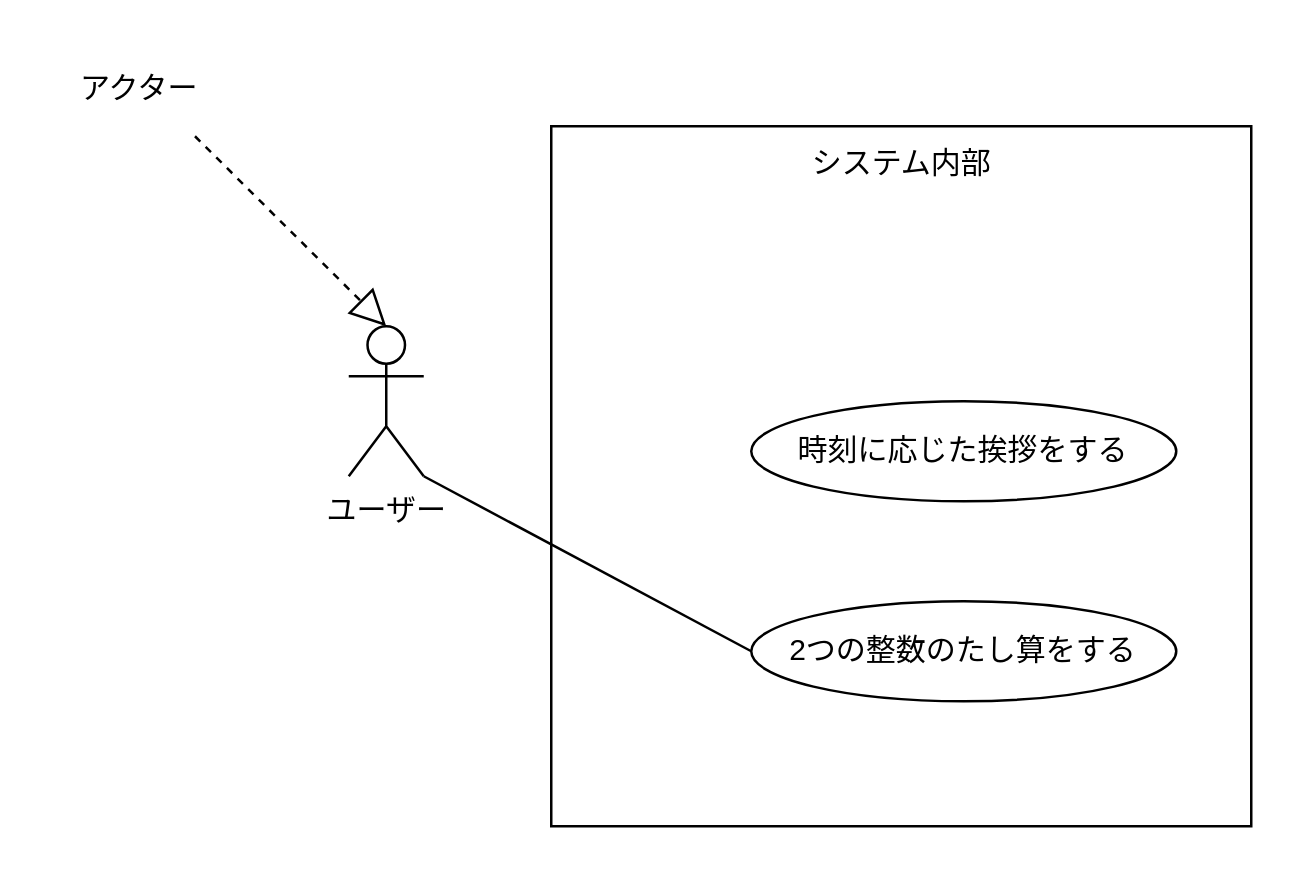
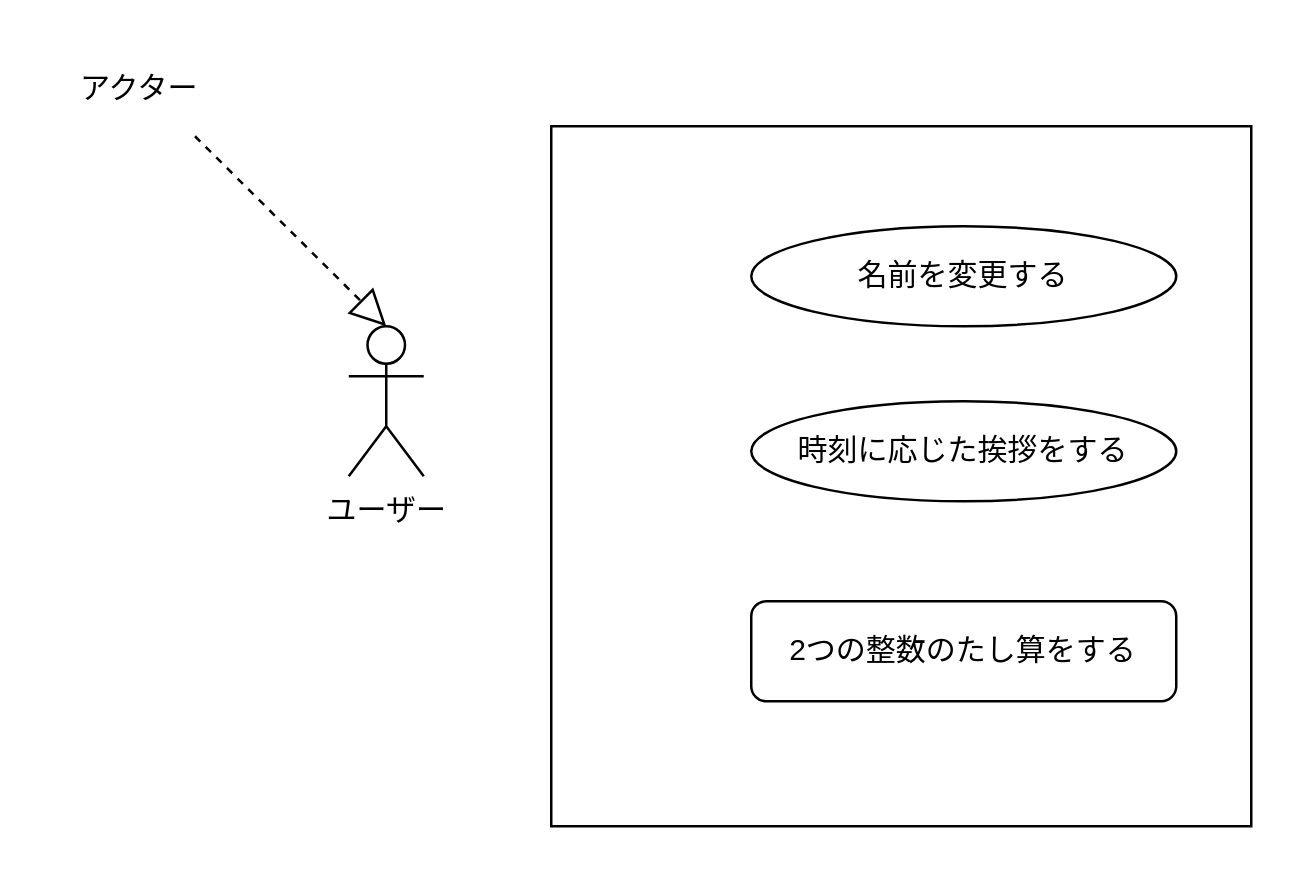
node "システム内部": removed
node "名前を変更する": added
edge "ユーザー" -- "2つの整数のたし算をする": removed
node "2つの整数のたし算をする": shape ellipse -> rounded rectangle
